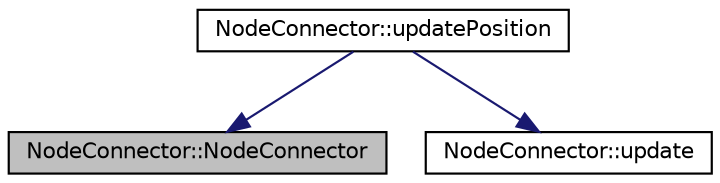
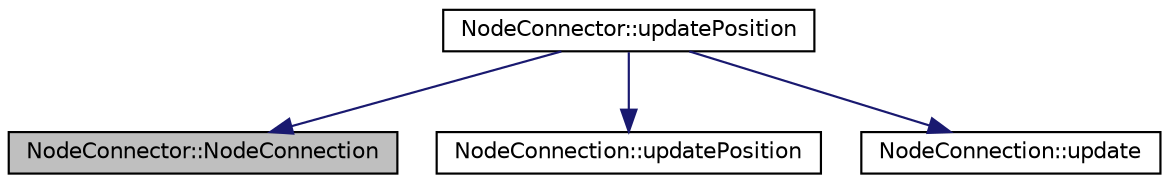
node "NodeConnector::NodeConnector": label "NodeConnector::NodeConnector" -> "NodeConnector::NodeConnection"
node "NodeConnector::update": label "NodeConnector::update" -> "NodeConnection::update"
node "NodeConnection::updatePosition": added
